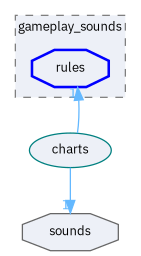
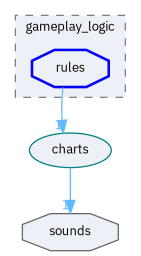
cluster "gameplay_sounds": label "gameplay_sounds" -> "gameplay_logic"
edge "charts" -> "rules": reversed
